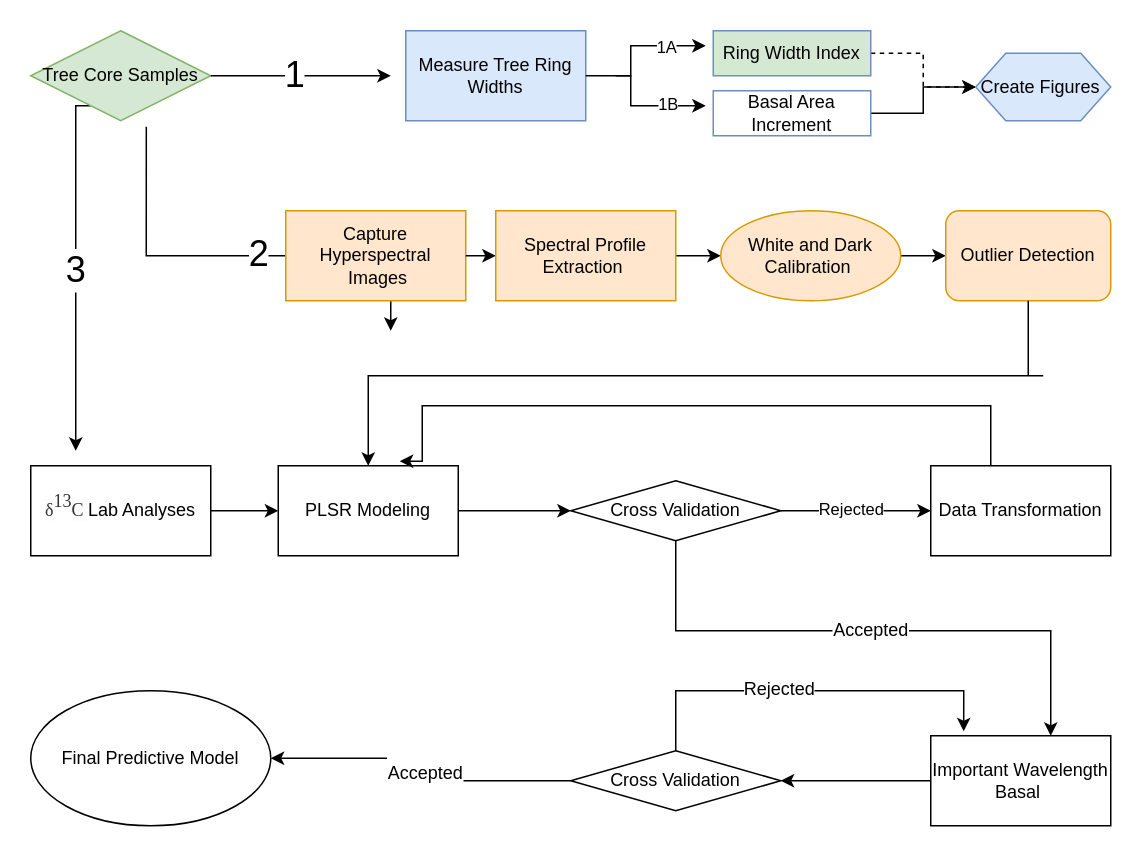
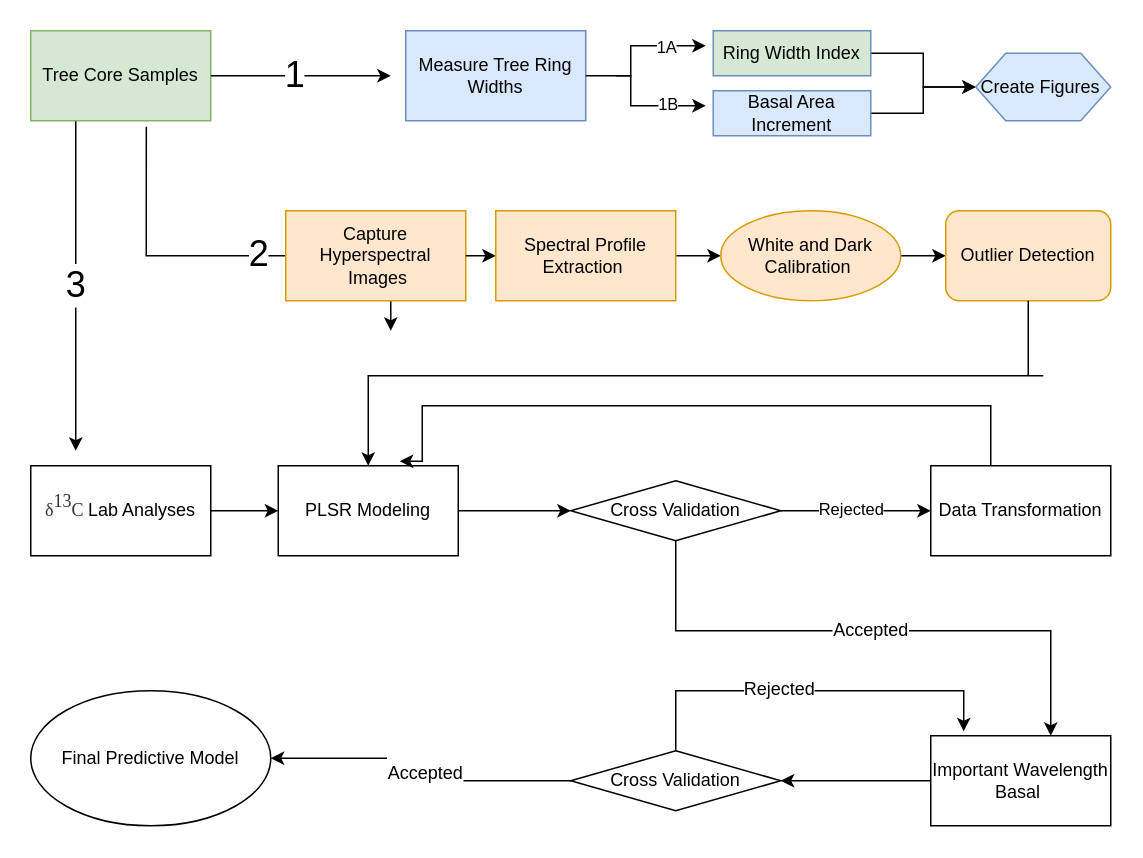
edge "Ring Width Index" -> "Create Figures": style dashed -> solid
node "Tree Core Samples": shape diamond -> rectangle
node "Basal Area Increment": fillcolor #ffffff -> #dae8fc
